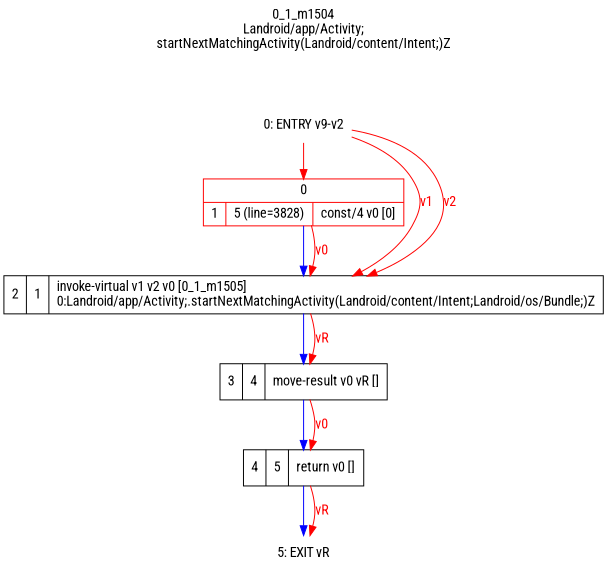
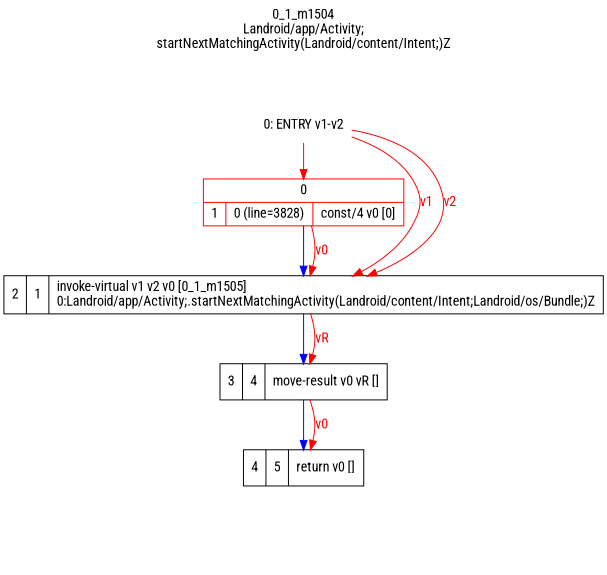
node "0: ENTRY v9-v2": label "0: ENTRY v9-v2" -> "0: ENTRY v1-v2"
node "0": text "5 (line=3828)" -> "0 (line=3828)"
node "5: EXIT vR": removed
